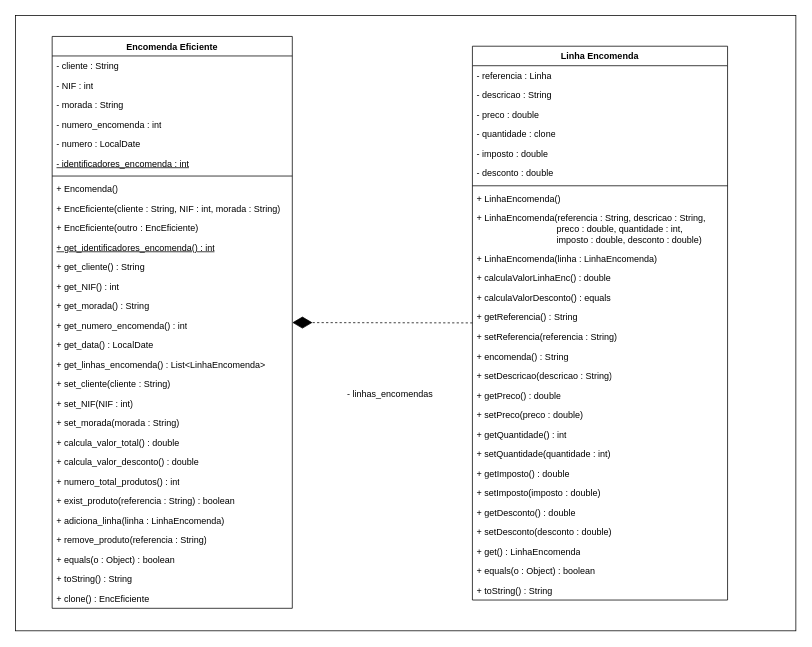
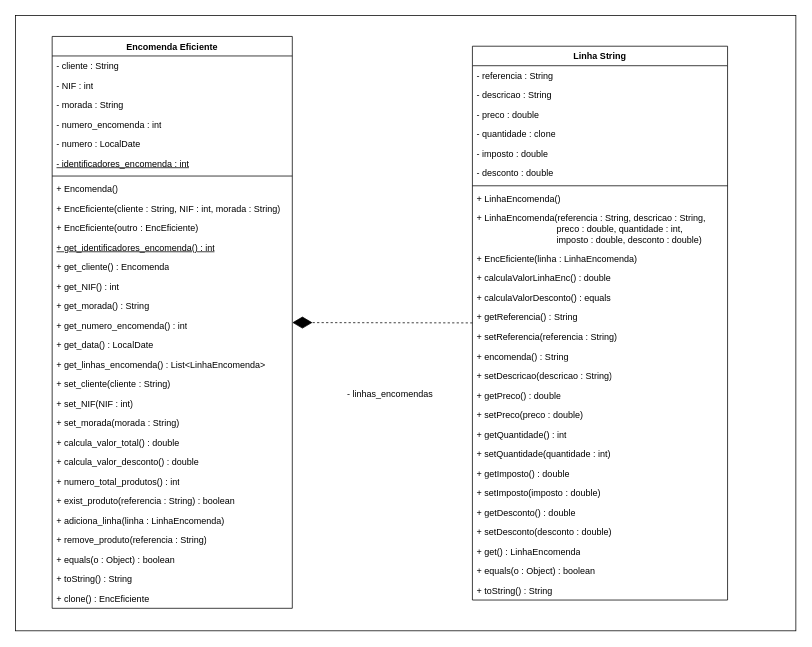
node "Linha Encomenda": label "Linha Encomenda" -> "Linha String"
node "- referencia : Linha": label "- referencia : Linha" -> "- referencia : String"
node "+ LinhaEncomenda(linha : LinhaEncomenda)": label "+ LinhaEncomenda(linha : LinhaEncomenda)" -> "+ EncEficiente(linha : LinhaEncomenda)"
node "+ get_cliente() : String": label "+ get_cliente() : String" -> "+ get_cliente() : Encomenda"
